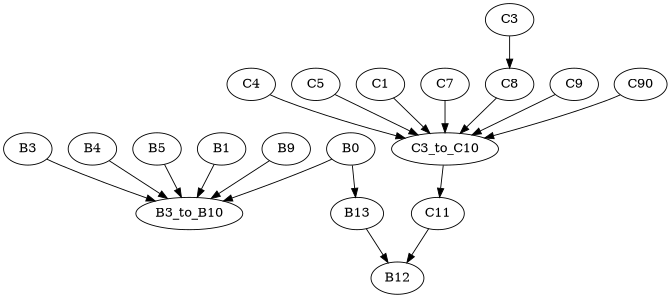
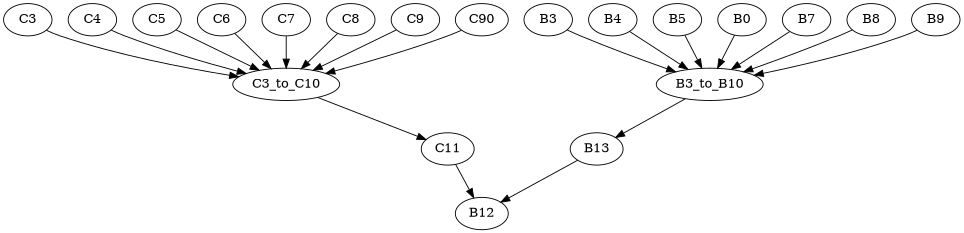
node "B7": added
edge "C3" -> "C8": now "C3" -> "C3_to_C10"
node "C1": label "C1" -> "C6"
node "B1": label "B1" -> "B8"
edge "B0" -> "B13": now "B3_to_B10" -> "B13"
